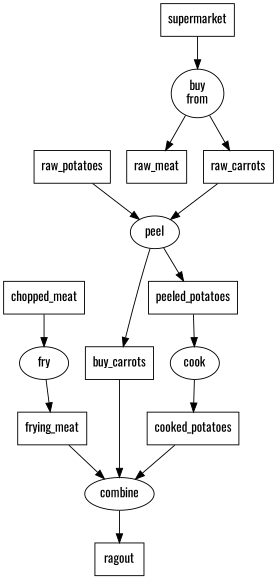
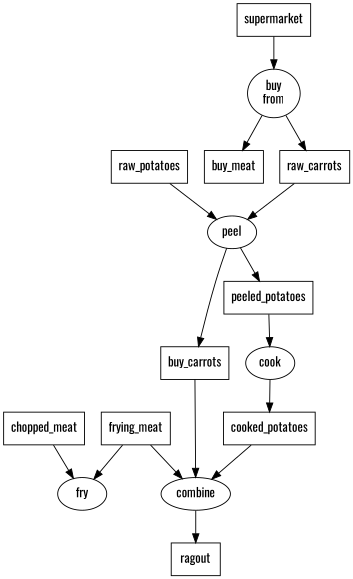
node "raw_meat": label "raw_meat" -> "buy_meat"
edge "fry" -> "frying_meat": reversed
